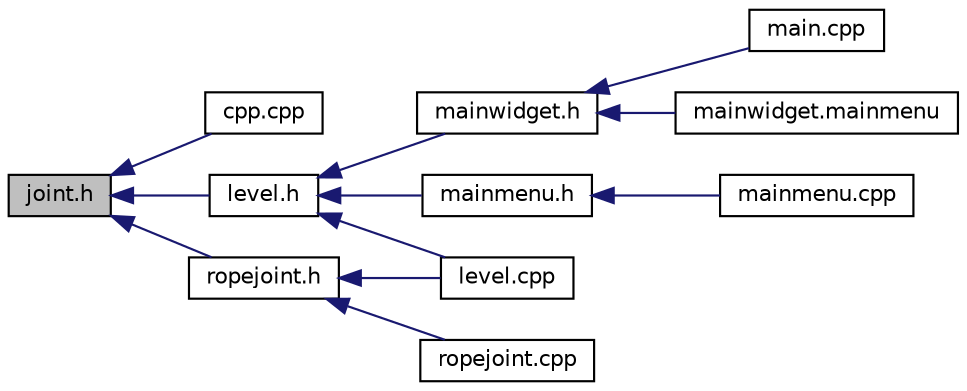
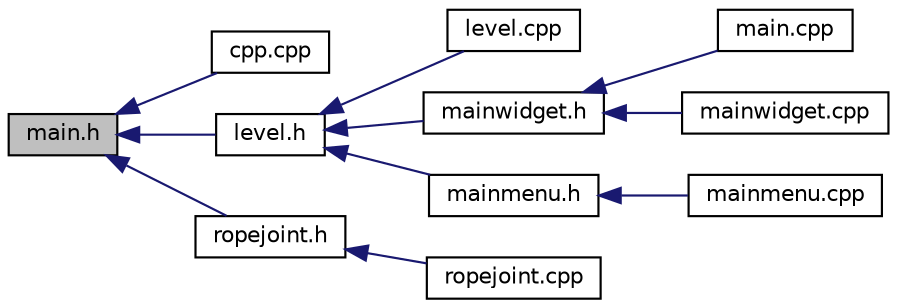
node "mainwidget.mainmenu": label "mainwidget.mainmenu" -> "mainwidget.cpp"
node "joint.h": label "joint.h" -> "main.h"
edge "level.cpp" -> "ropejoint.h": removed
